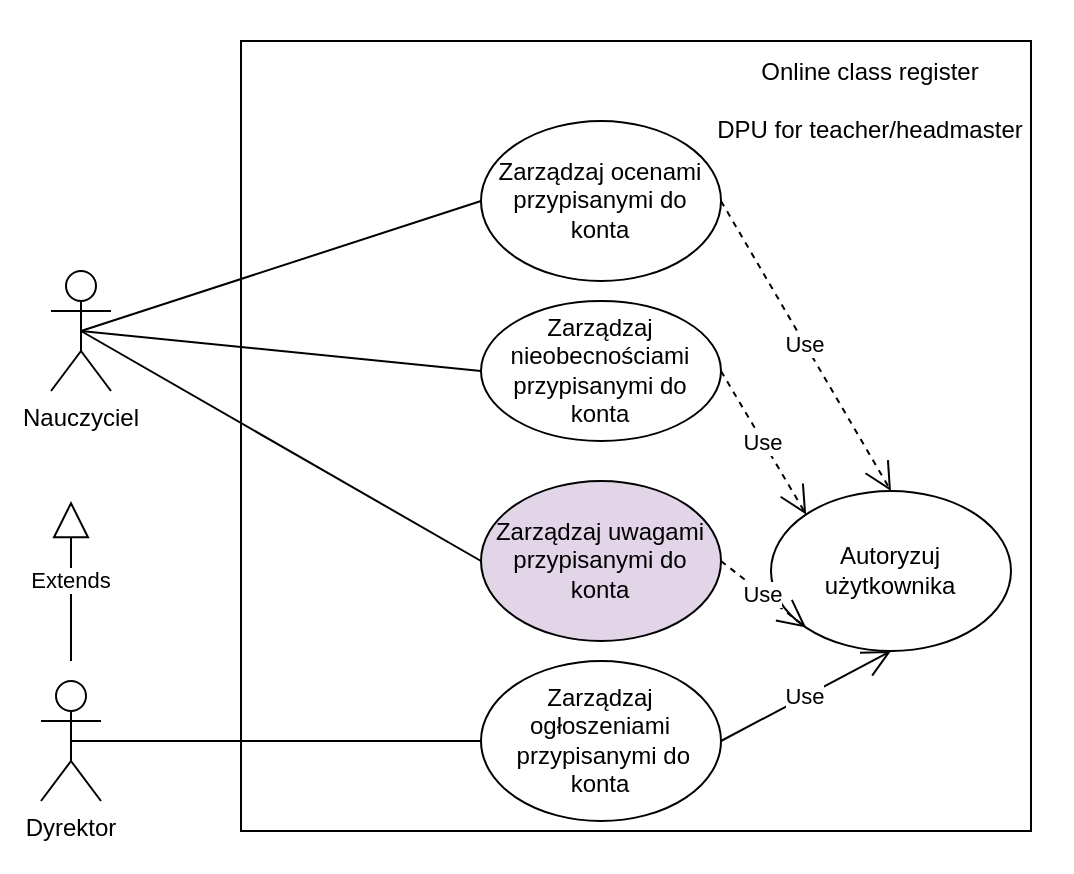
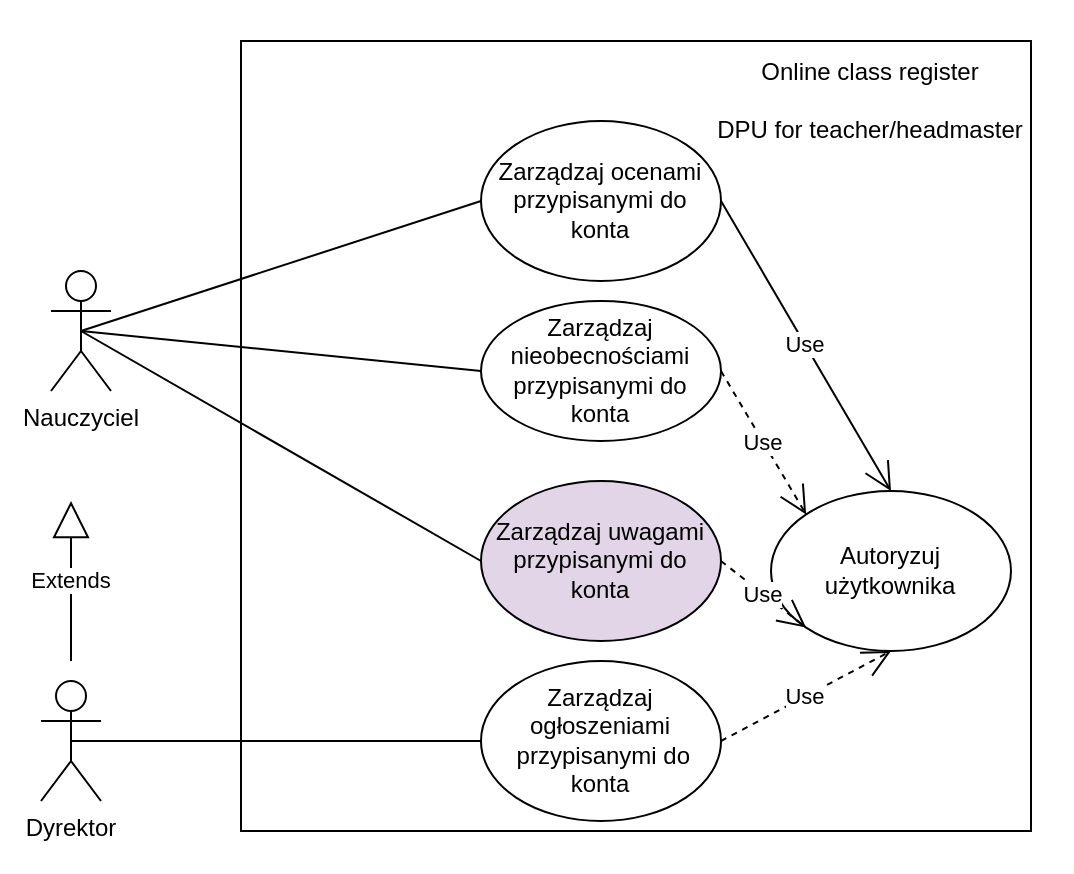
edge "Zarządzaj ocenami przypisanymi do konta" -> "Autoryzuj użytkownika": style dashed -> solid
edge "Zarządzaj ogłoszeniami przypisanymi do konta" -> "Autoryzuj użytkownika": style solid -> dashed
